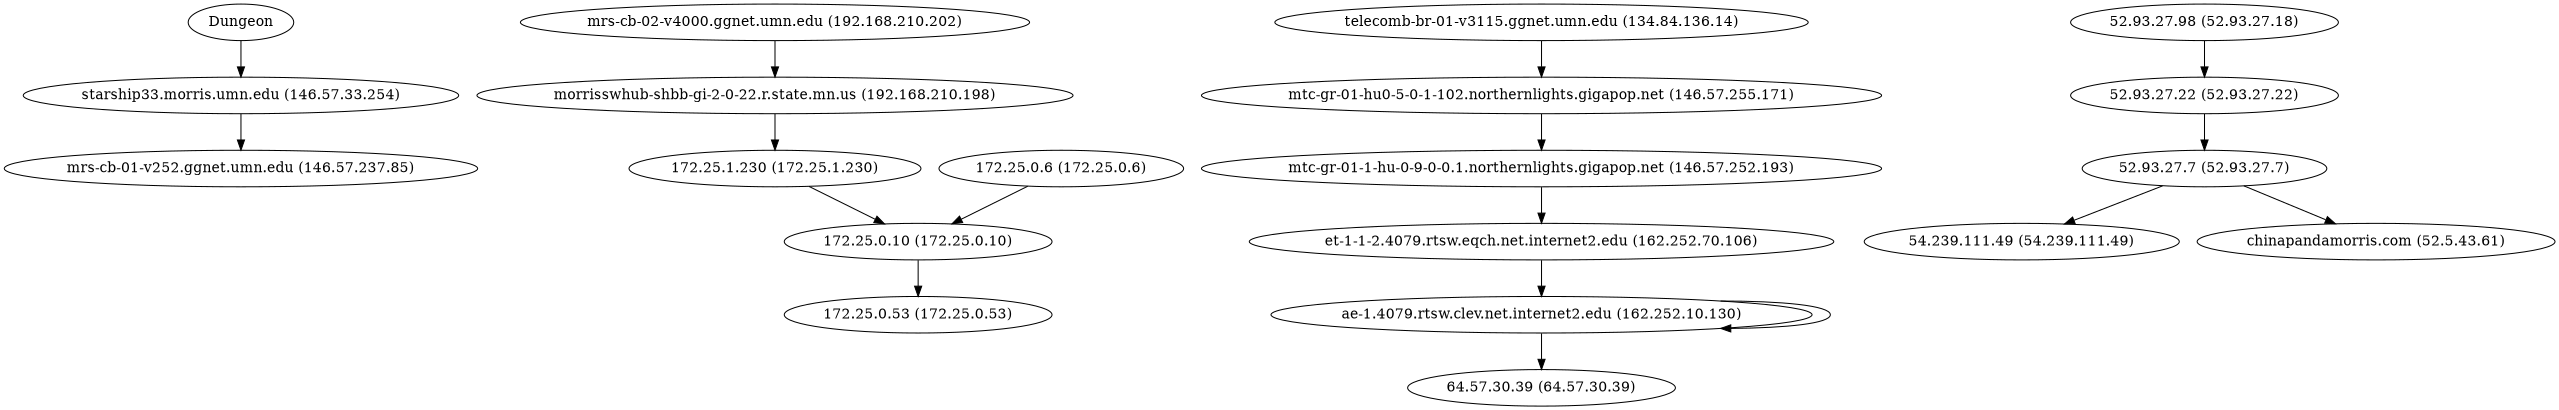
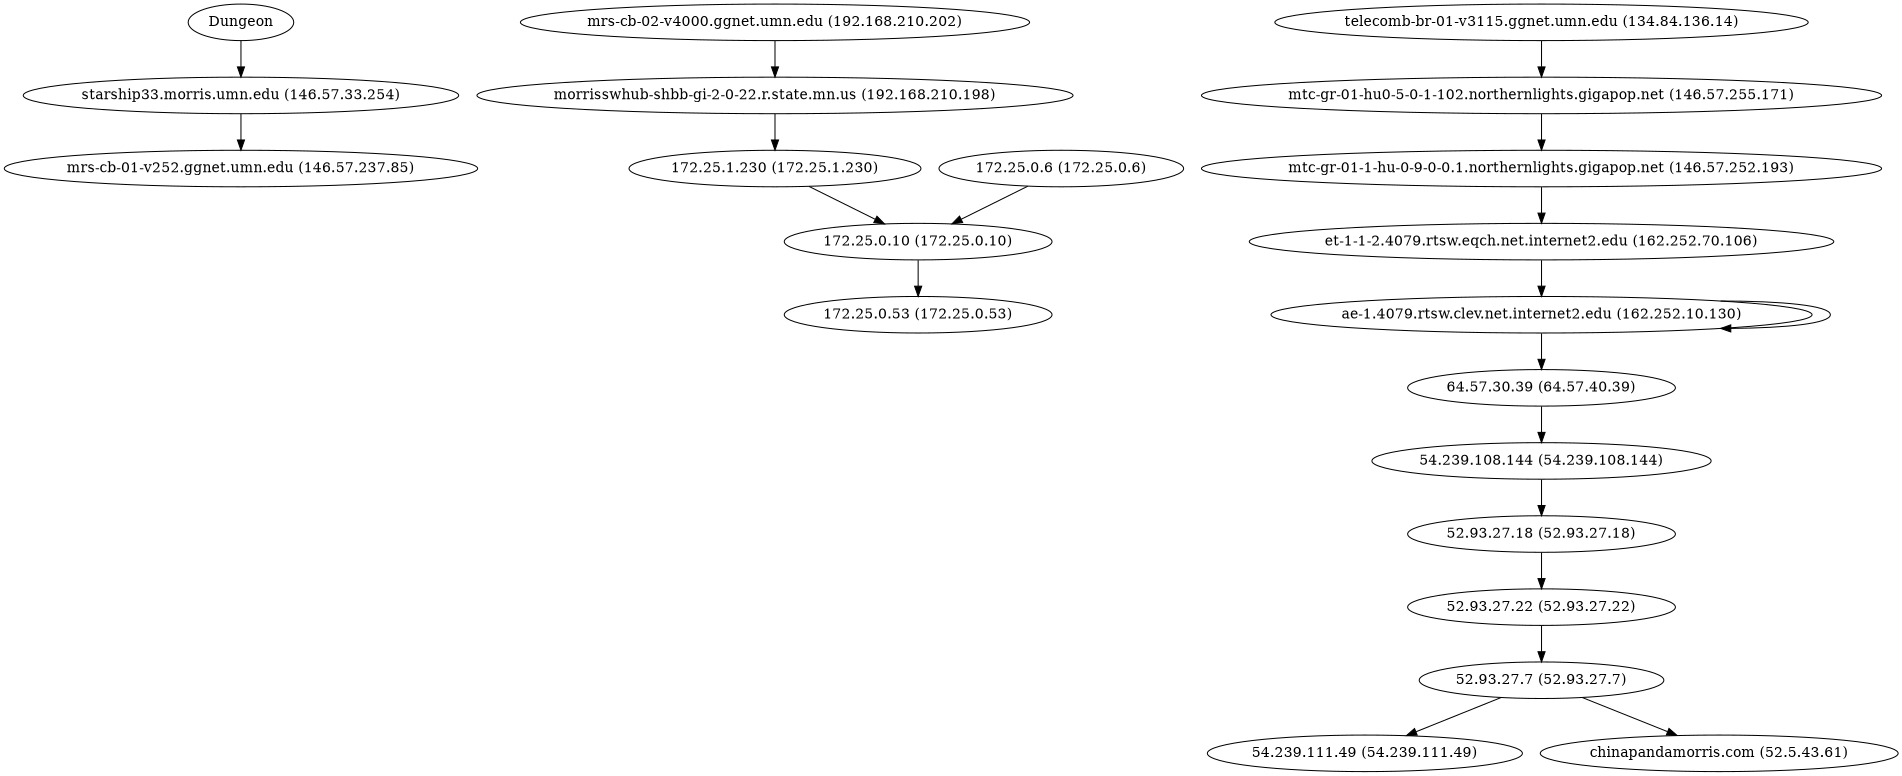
node "52.93.27.98 (52.93.27.18)": label "52.93.27.98 (52.93.27.18)" -> "52.93.27.18 (52.93.27.18)"
node "64.57.30.39 (64.57.30.39)": label "64.57.30.39 (64.57.30.39)" -> "64.57.30.39 (64.57.40.39)"
node "54.239.108.144 (54.239.108.144)": added
